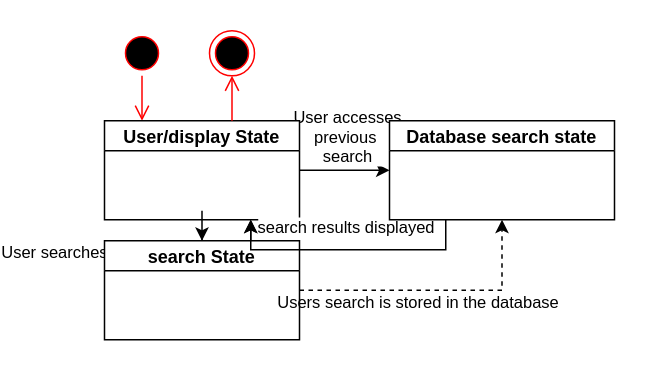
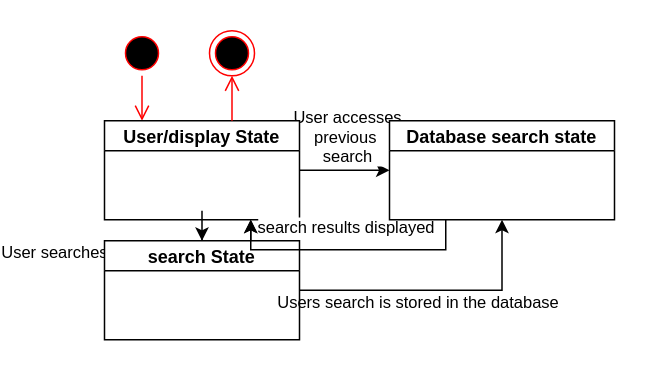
edge "search State" -> "Database search state": style dashed -> solid
